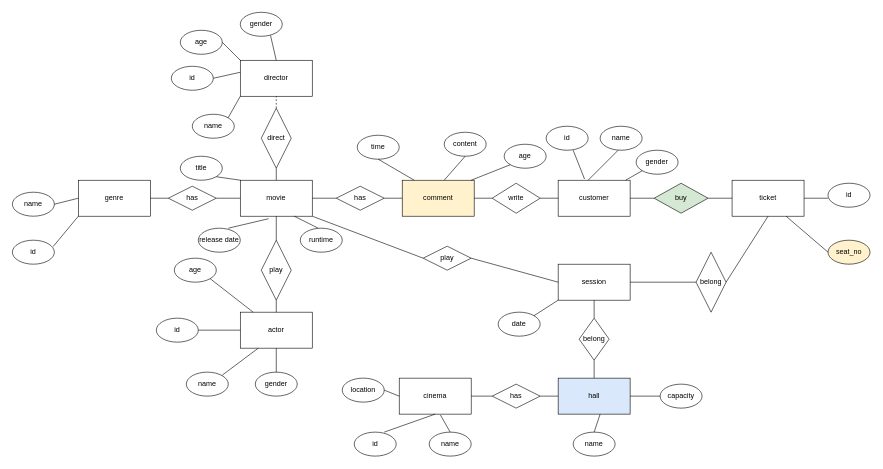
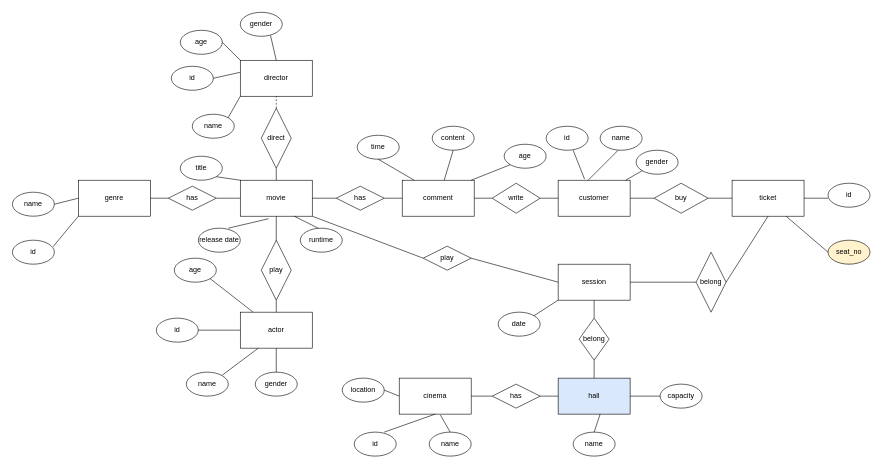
node "content": moved (465, 144) -> (453, 138)
node "comment": fillcolor #fff2cc -> #ffffff
node "buy": fillcolor #d5e8d4 -> #ffffff
